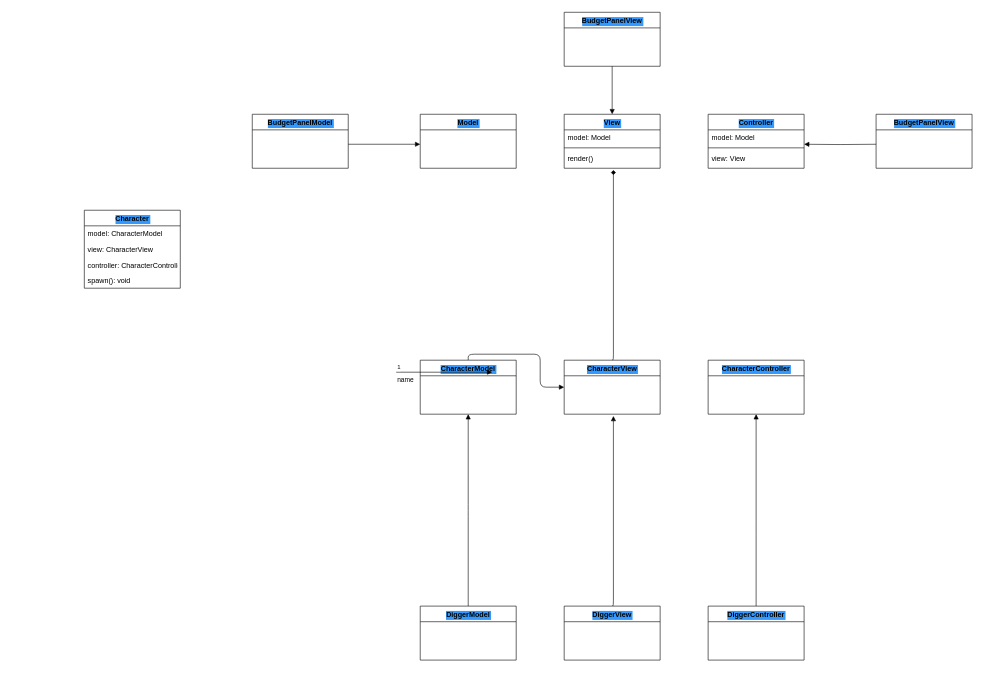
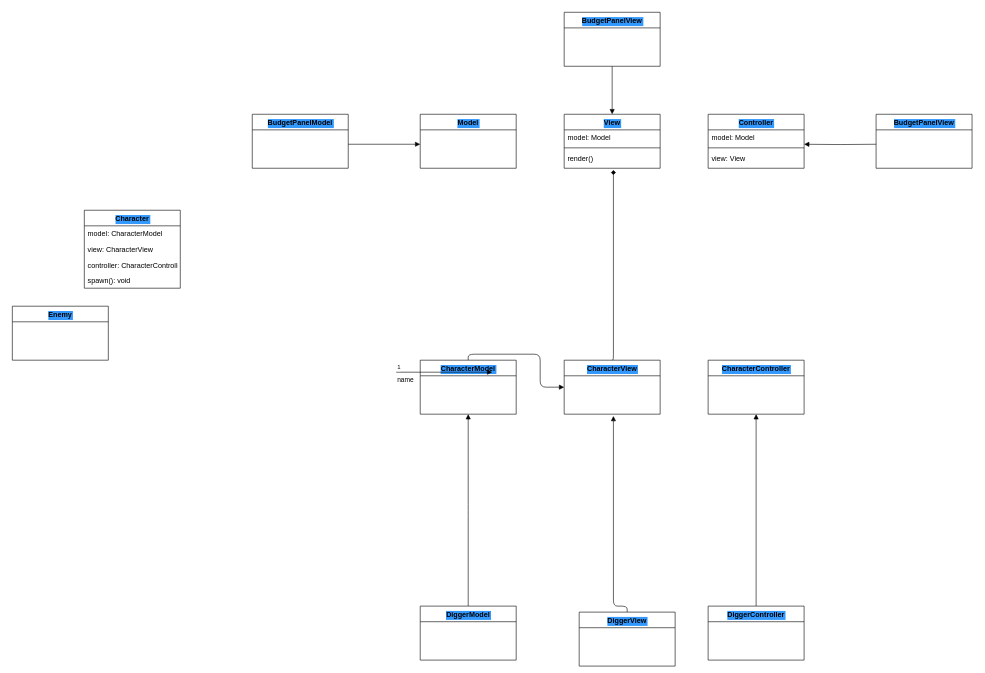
node "Enemy": added
node "DiggerView": moved (612, 633) -> (627, 639)
